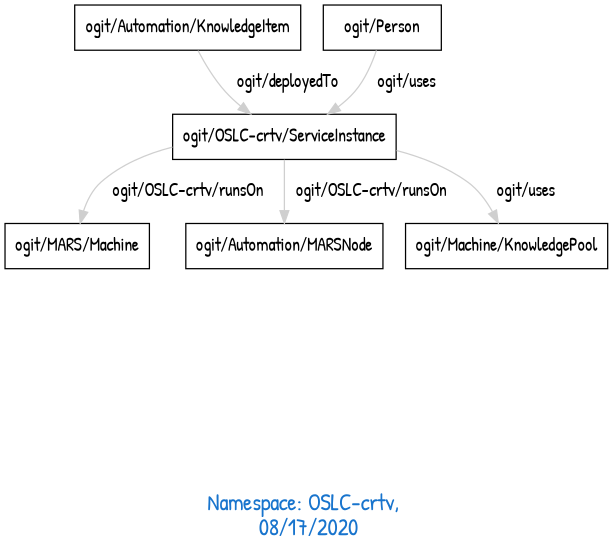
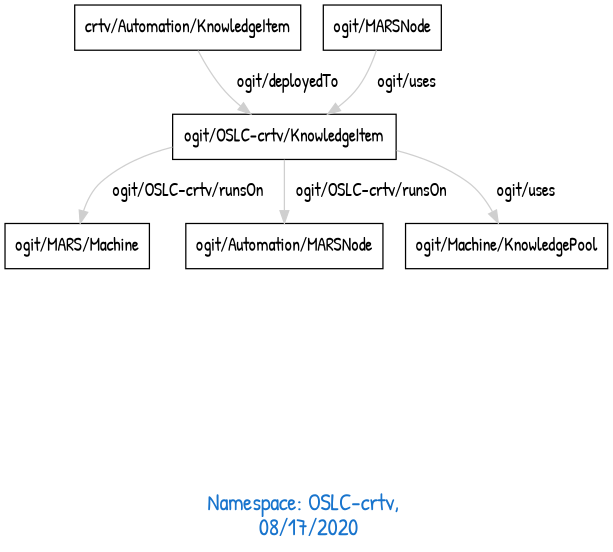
node "ogit/Automation/KnowledgeItem": label "ogit/Automation/KnowledgeItem" -> "crtv/Automation/KnowledgeItem"
node "ogit/Person": label "ogit/Person" -> "ogit/MARSNode"
node "ogit/OSLC-crtv/ServiceInstance": label "ogit/OSLC-crtv/ServiceInstance" -> "ogit/OSLC-crtv/KnowledgeItem"
